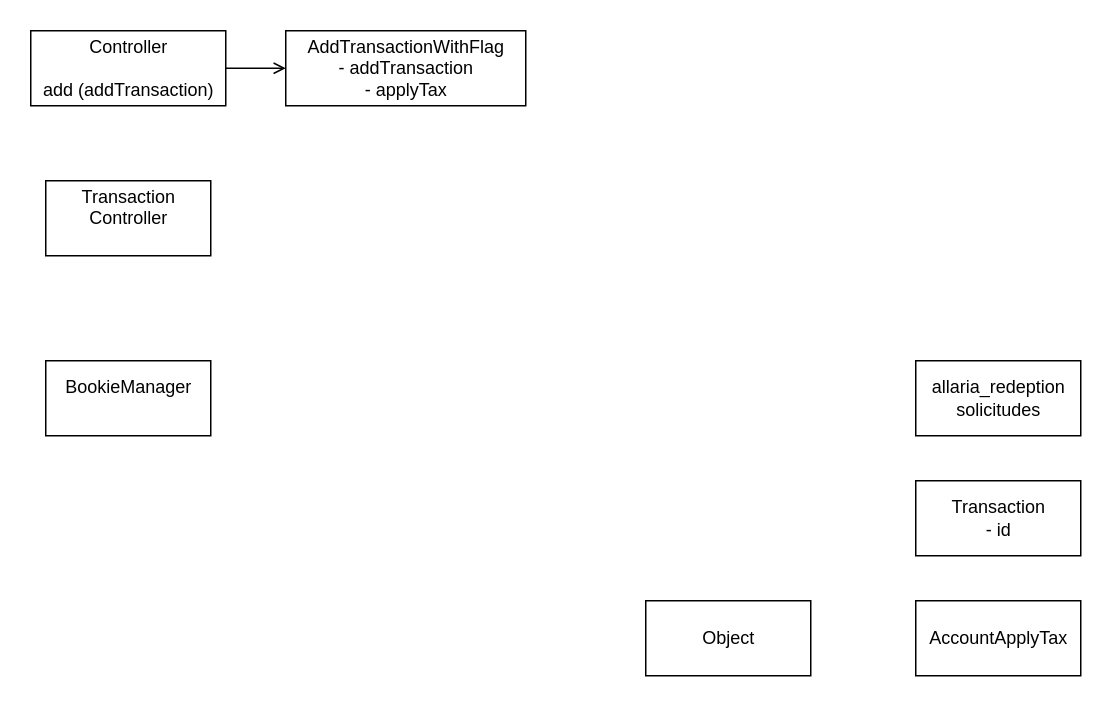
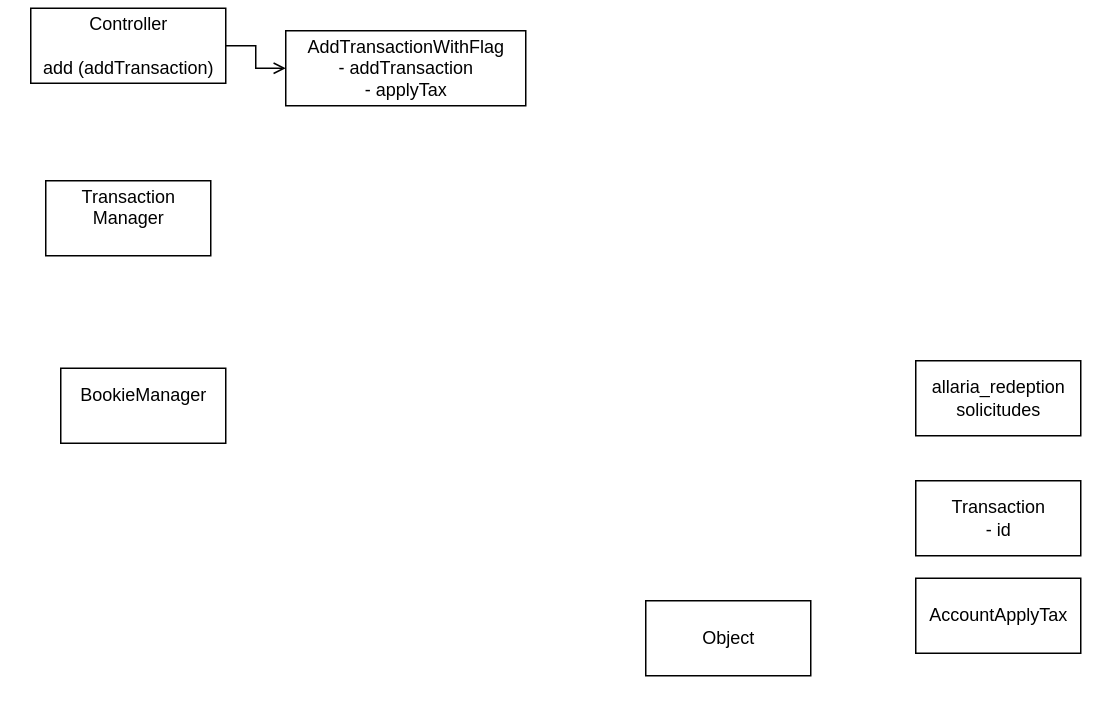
node "Controller add (addTransaction)": moved (128, 68) -> (128, 46)
node "Transaction Controller": label "Transaction Controller" -> "Transaction Manager"
node "BookieManager": moved (128, 398) -> (143, 406)
node "AccountApplyTax": moved (998, 638) -> (998, 616)
